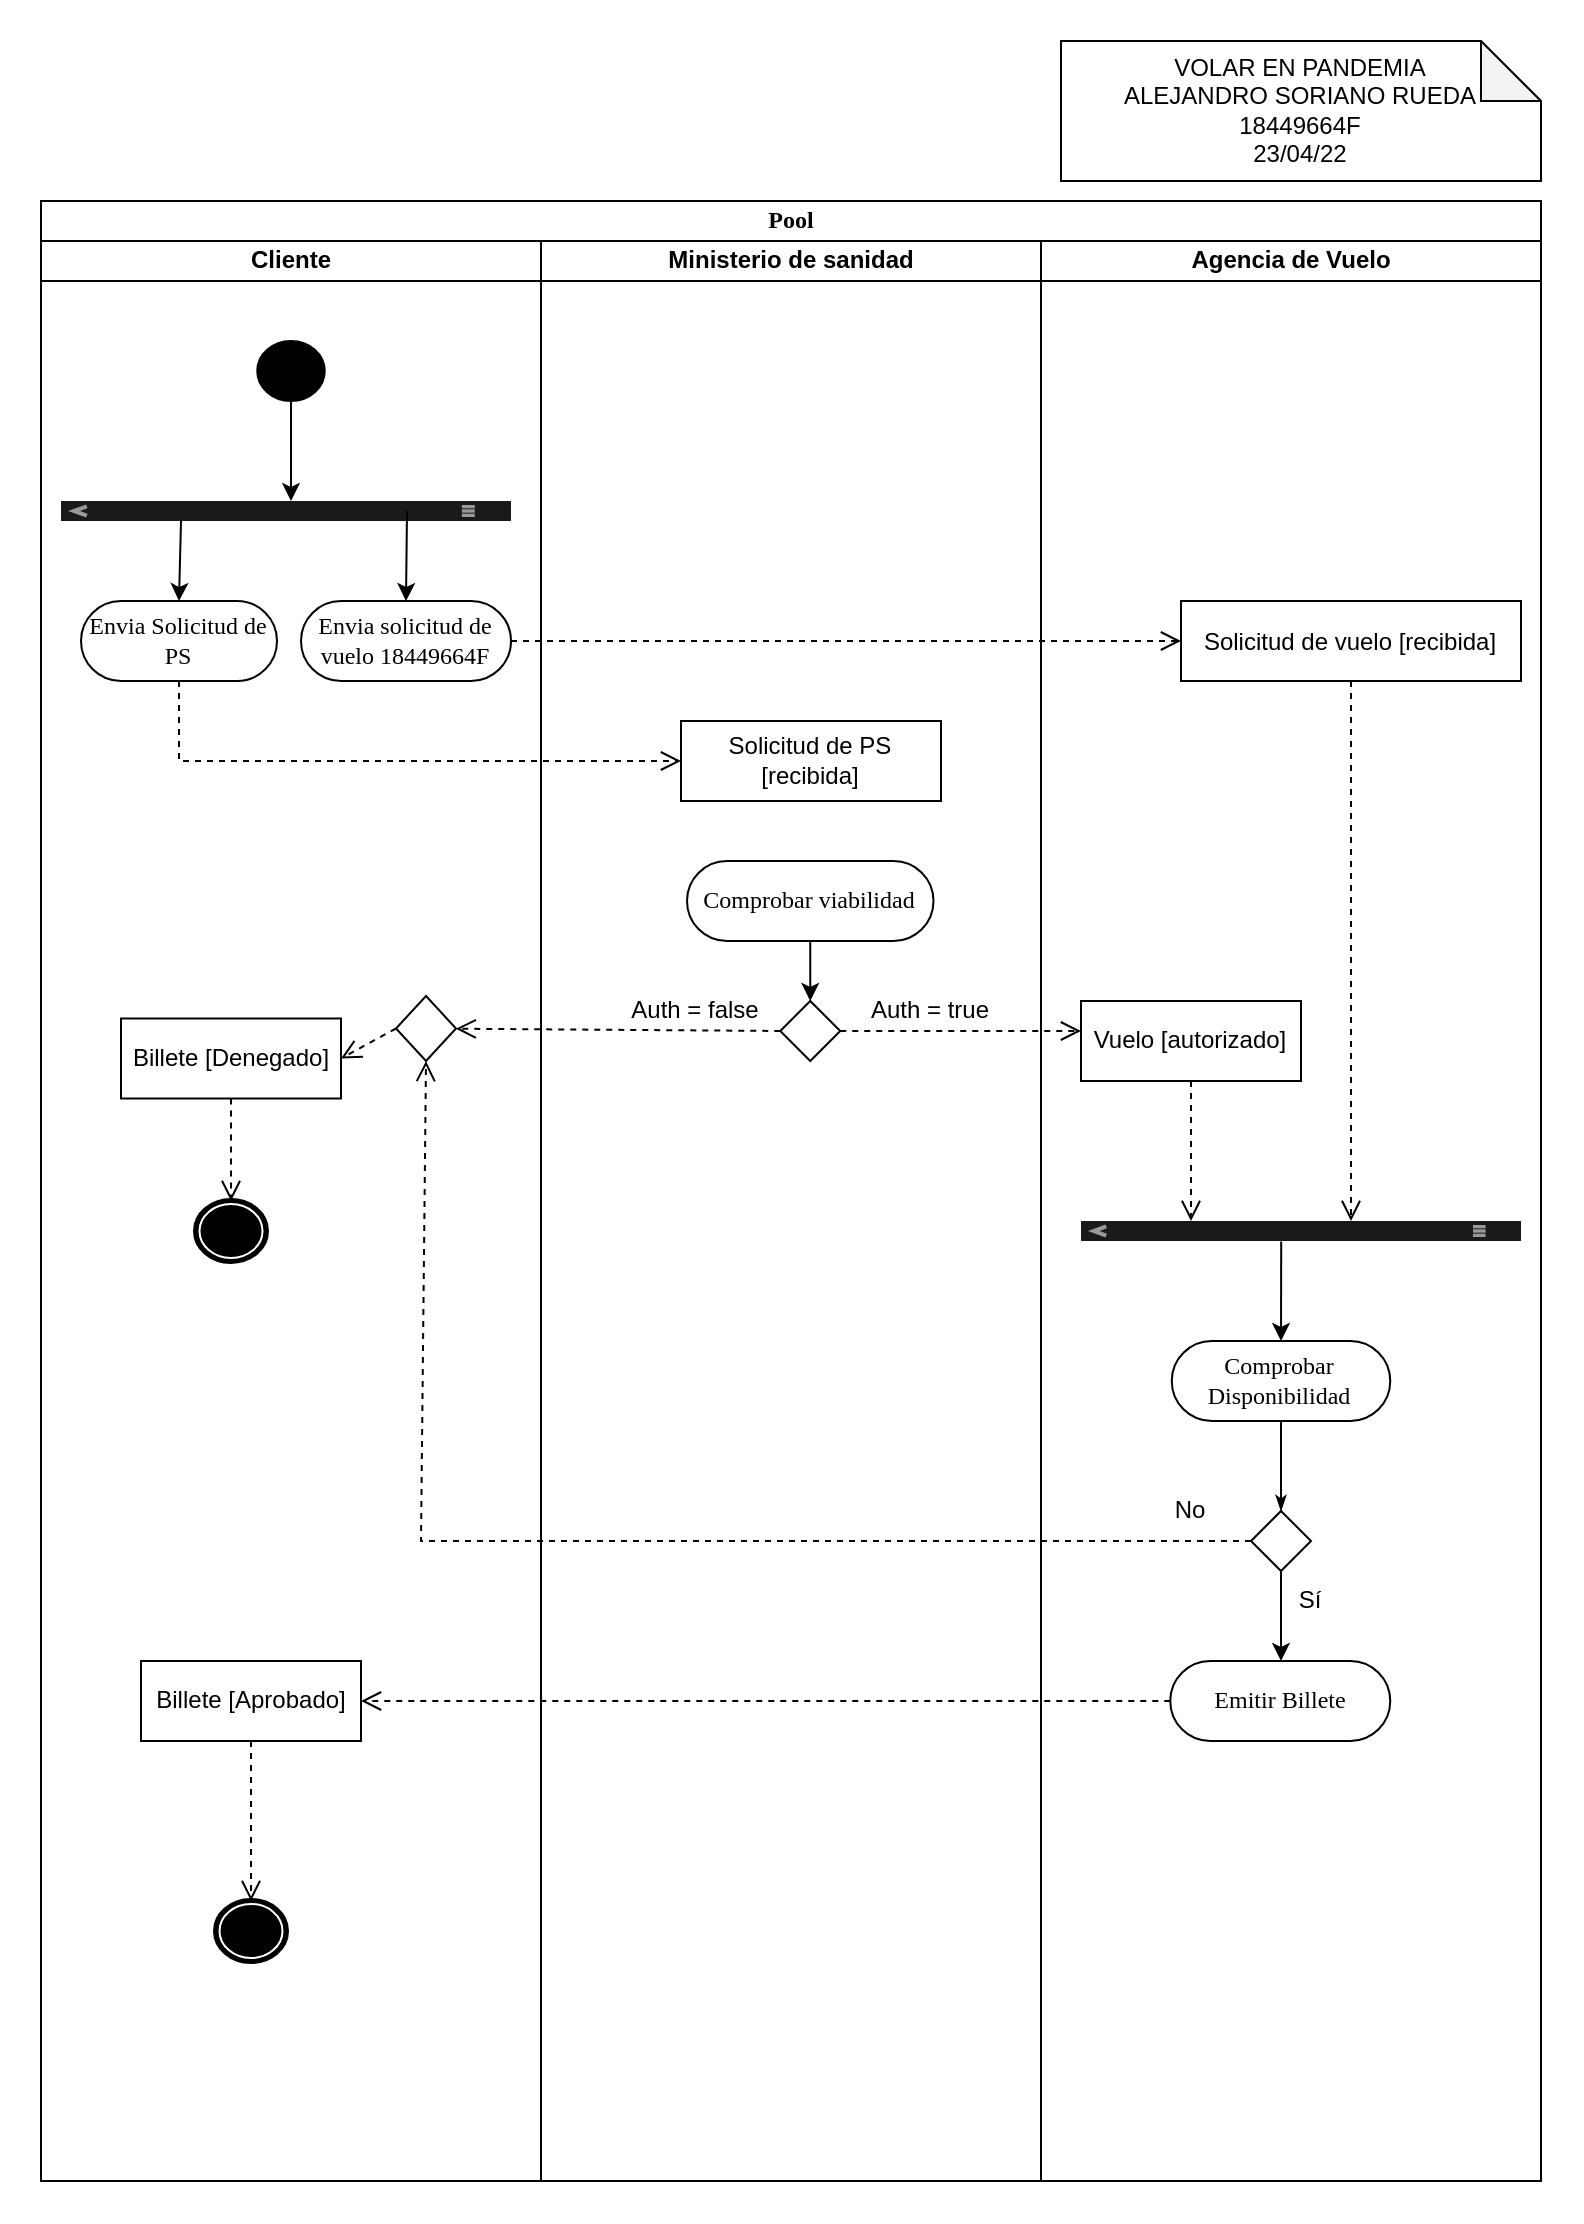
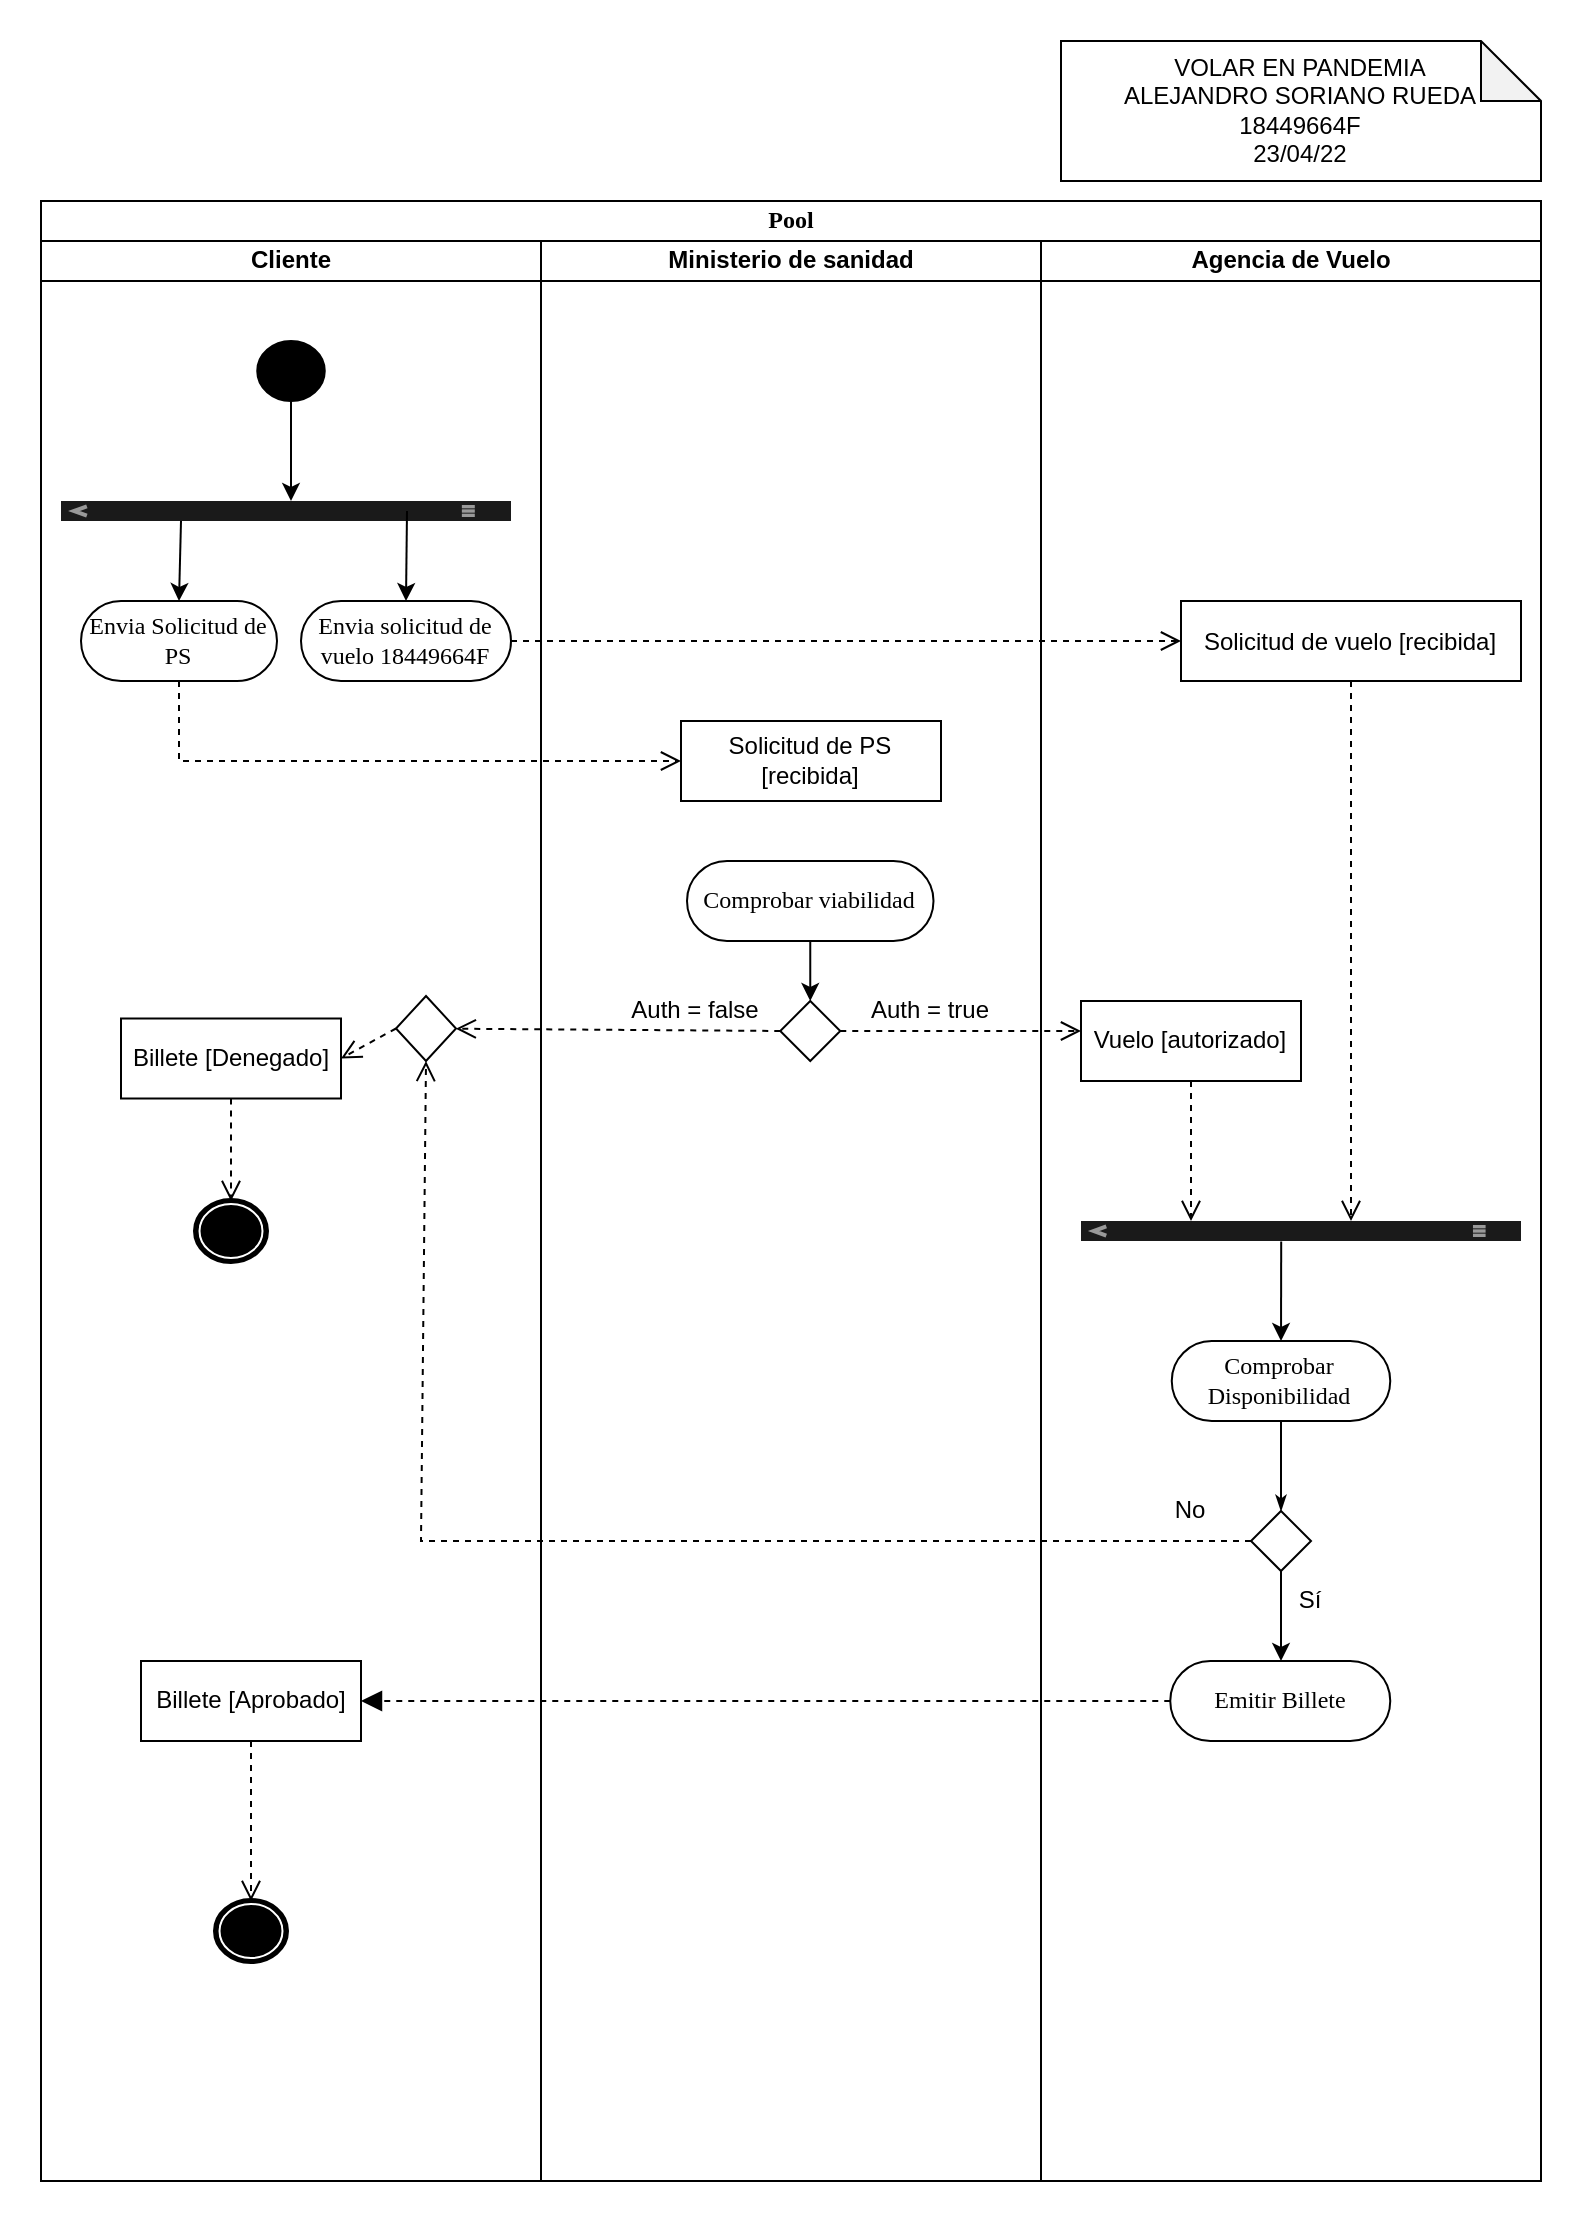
edge "Emitir Billete" -> "Billete [Aprobado]": arrowhead open -> block
